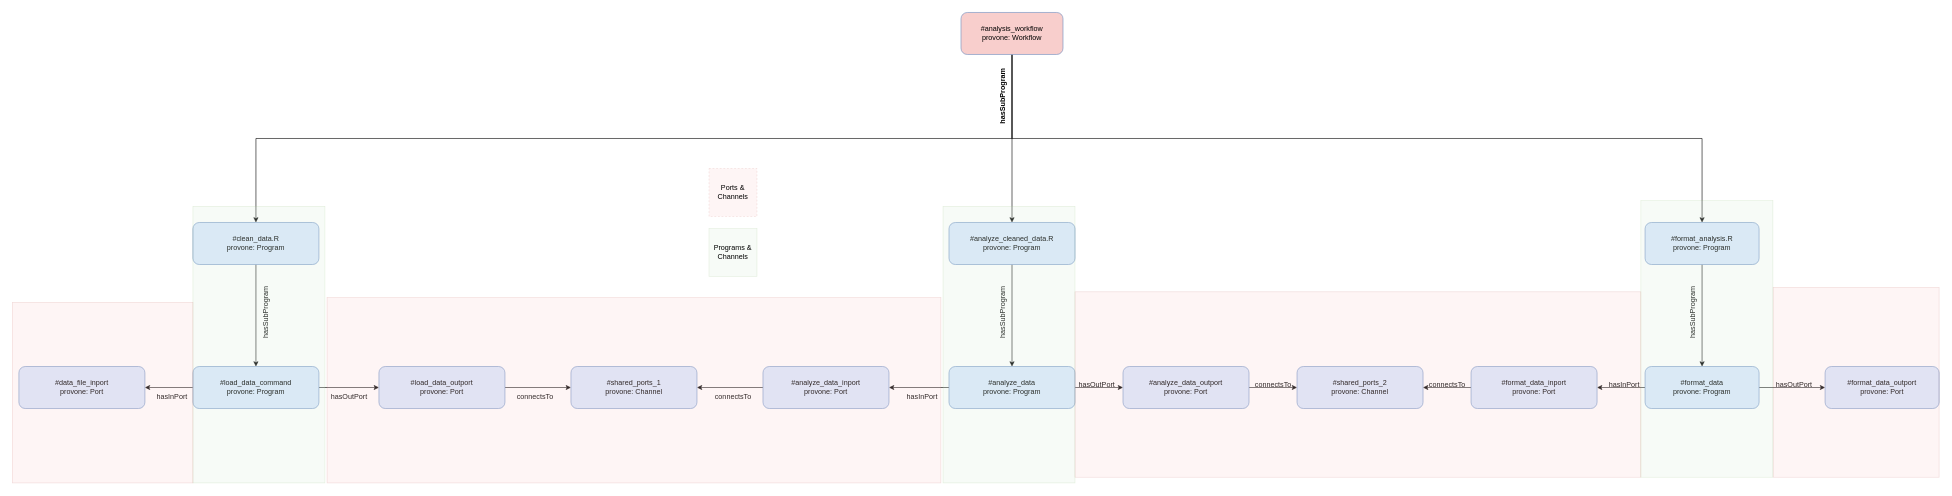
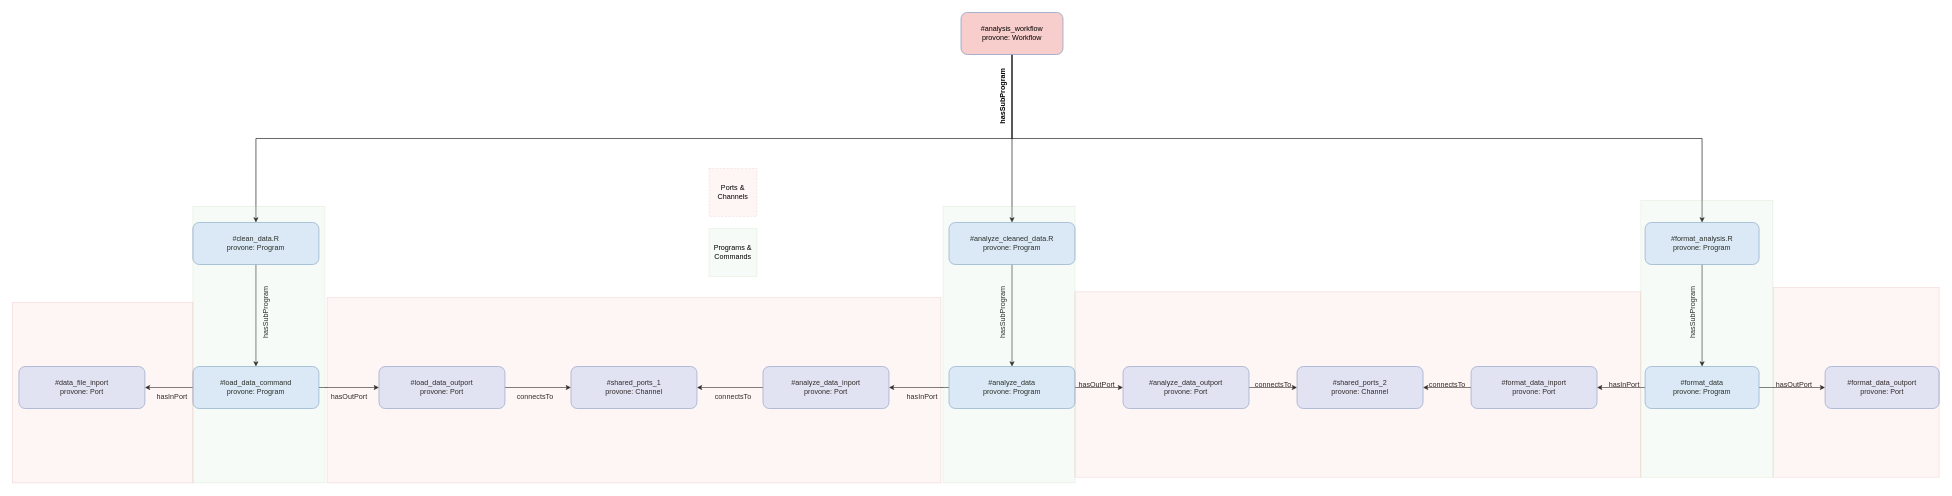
node "Programs & Channels": label "Programs & Channels" -> "Programs & Commands"
